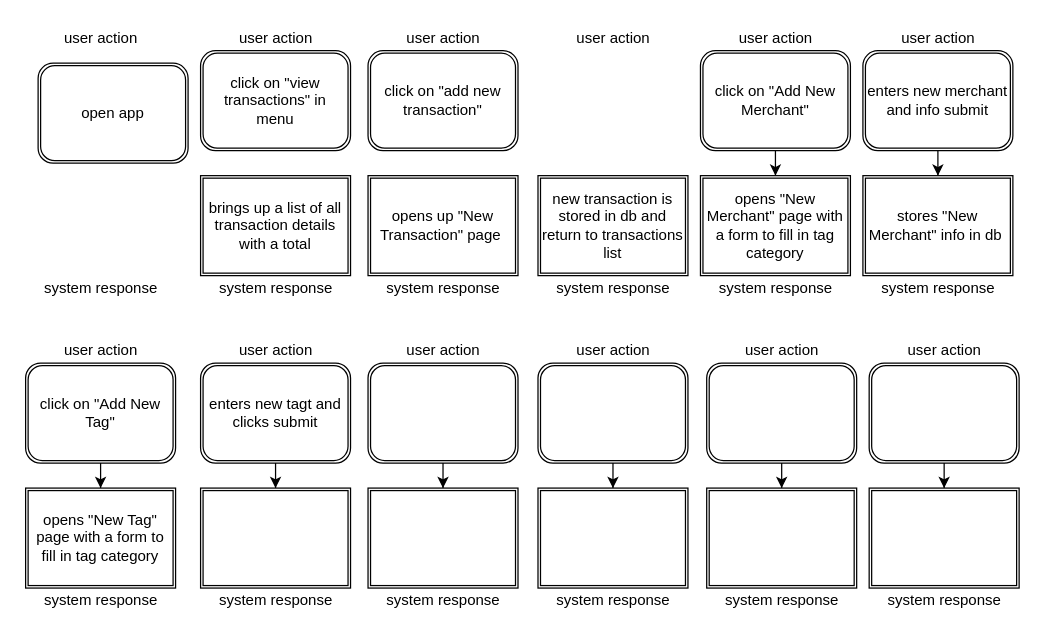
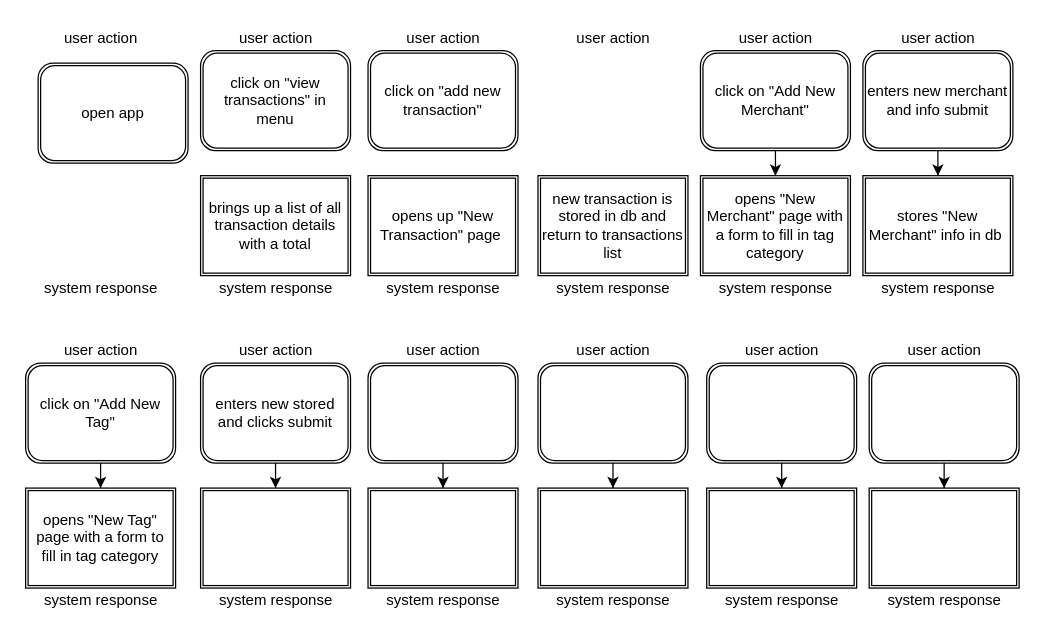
node "enters new tagt and clicks submit": label "enters new tagt and clicks submit" -> "enters new stored and clicks submit"
